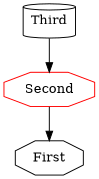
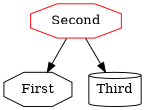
edge "Third" -> "Second": reversed
